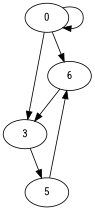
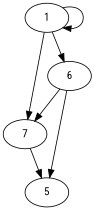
node "0": label "0" -> "1"
node "3": label "3" -> "7"
edge "5" -> "6": reversed
